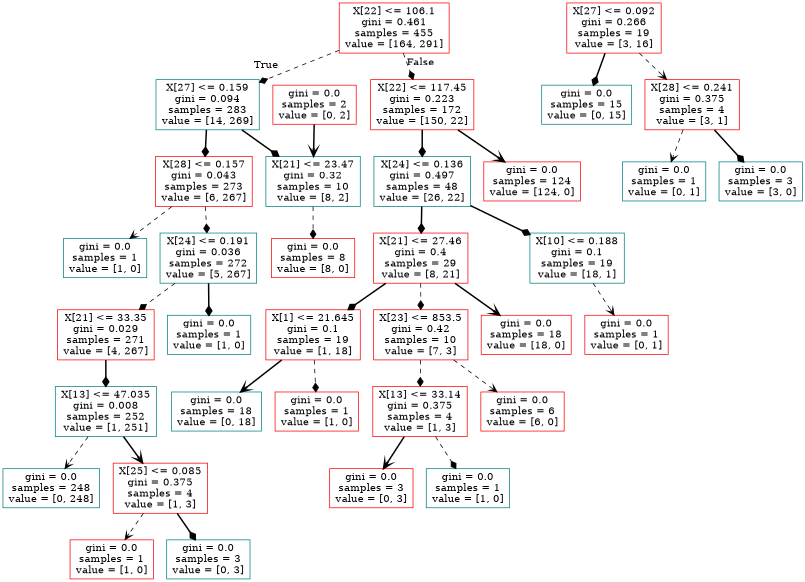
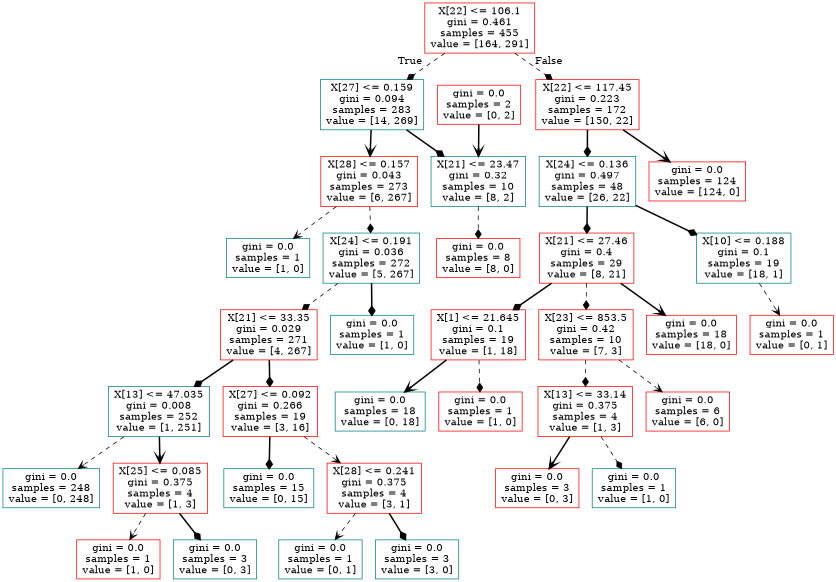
edge "X[27] <= 0.159 gini = 0.094 samples = 283 value = [14, 269]" -> "X[28] <= 0.157 gini = 0.043 samples = 273 value = [6, 267]": arrowhead diamond -> vee
edge "X[21] <= 33.35 gini = 0.029 samples = 271 value = [4, 267]" -> "X[27] <= 0.092 gini = 0.266 samples = 19 value = [3, 16]": added
